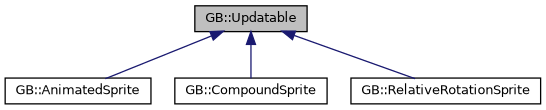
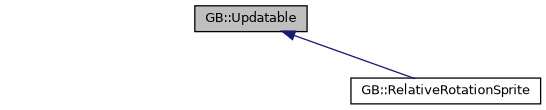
node "GB::AnimatedSprite": removed
node "GB::CompoundSprite": removed
